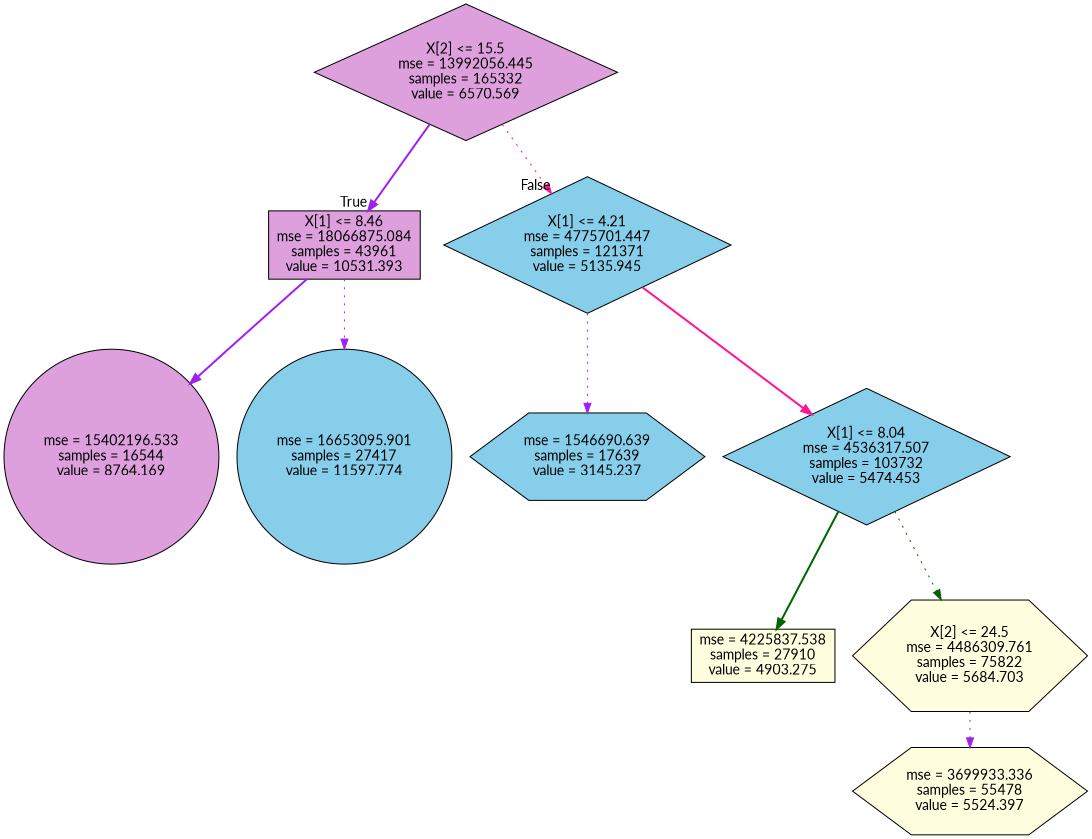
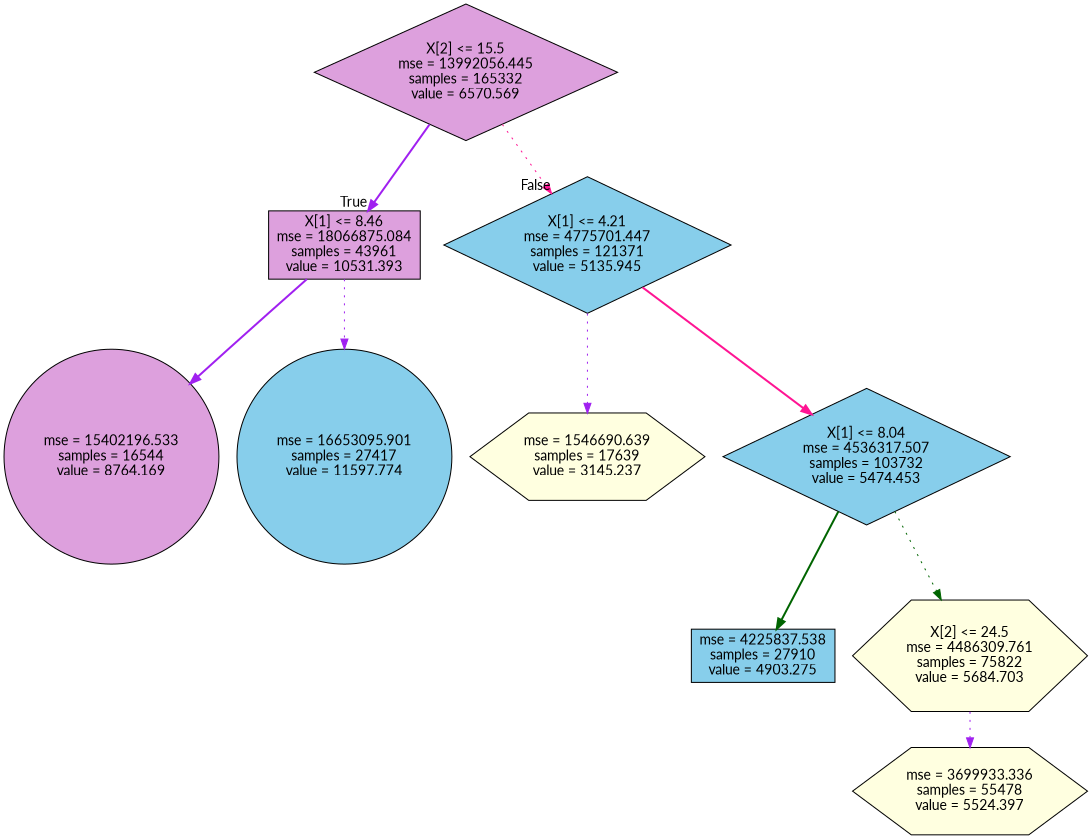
node "mse = 1546690.639 samples = 17639 value = 3145.237": fillcolor skyblue -> lightyellow
node "mse = 4225837.538 samples = 27910 value = 4903.275": fillcolor lightyellow -> skyblue
